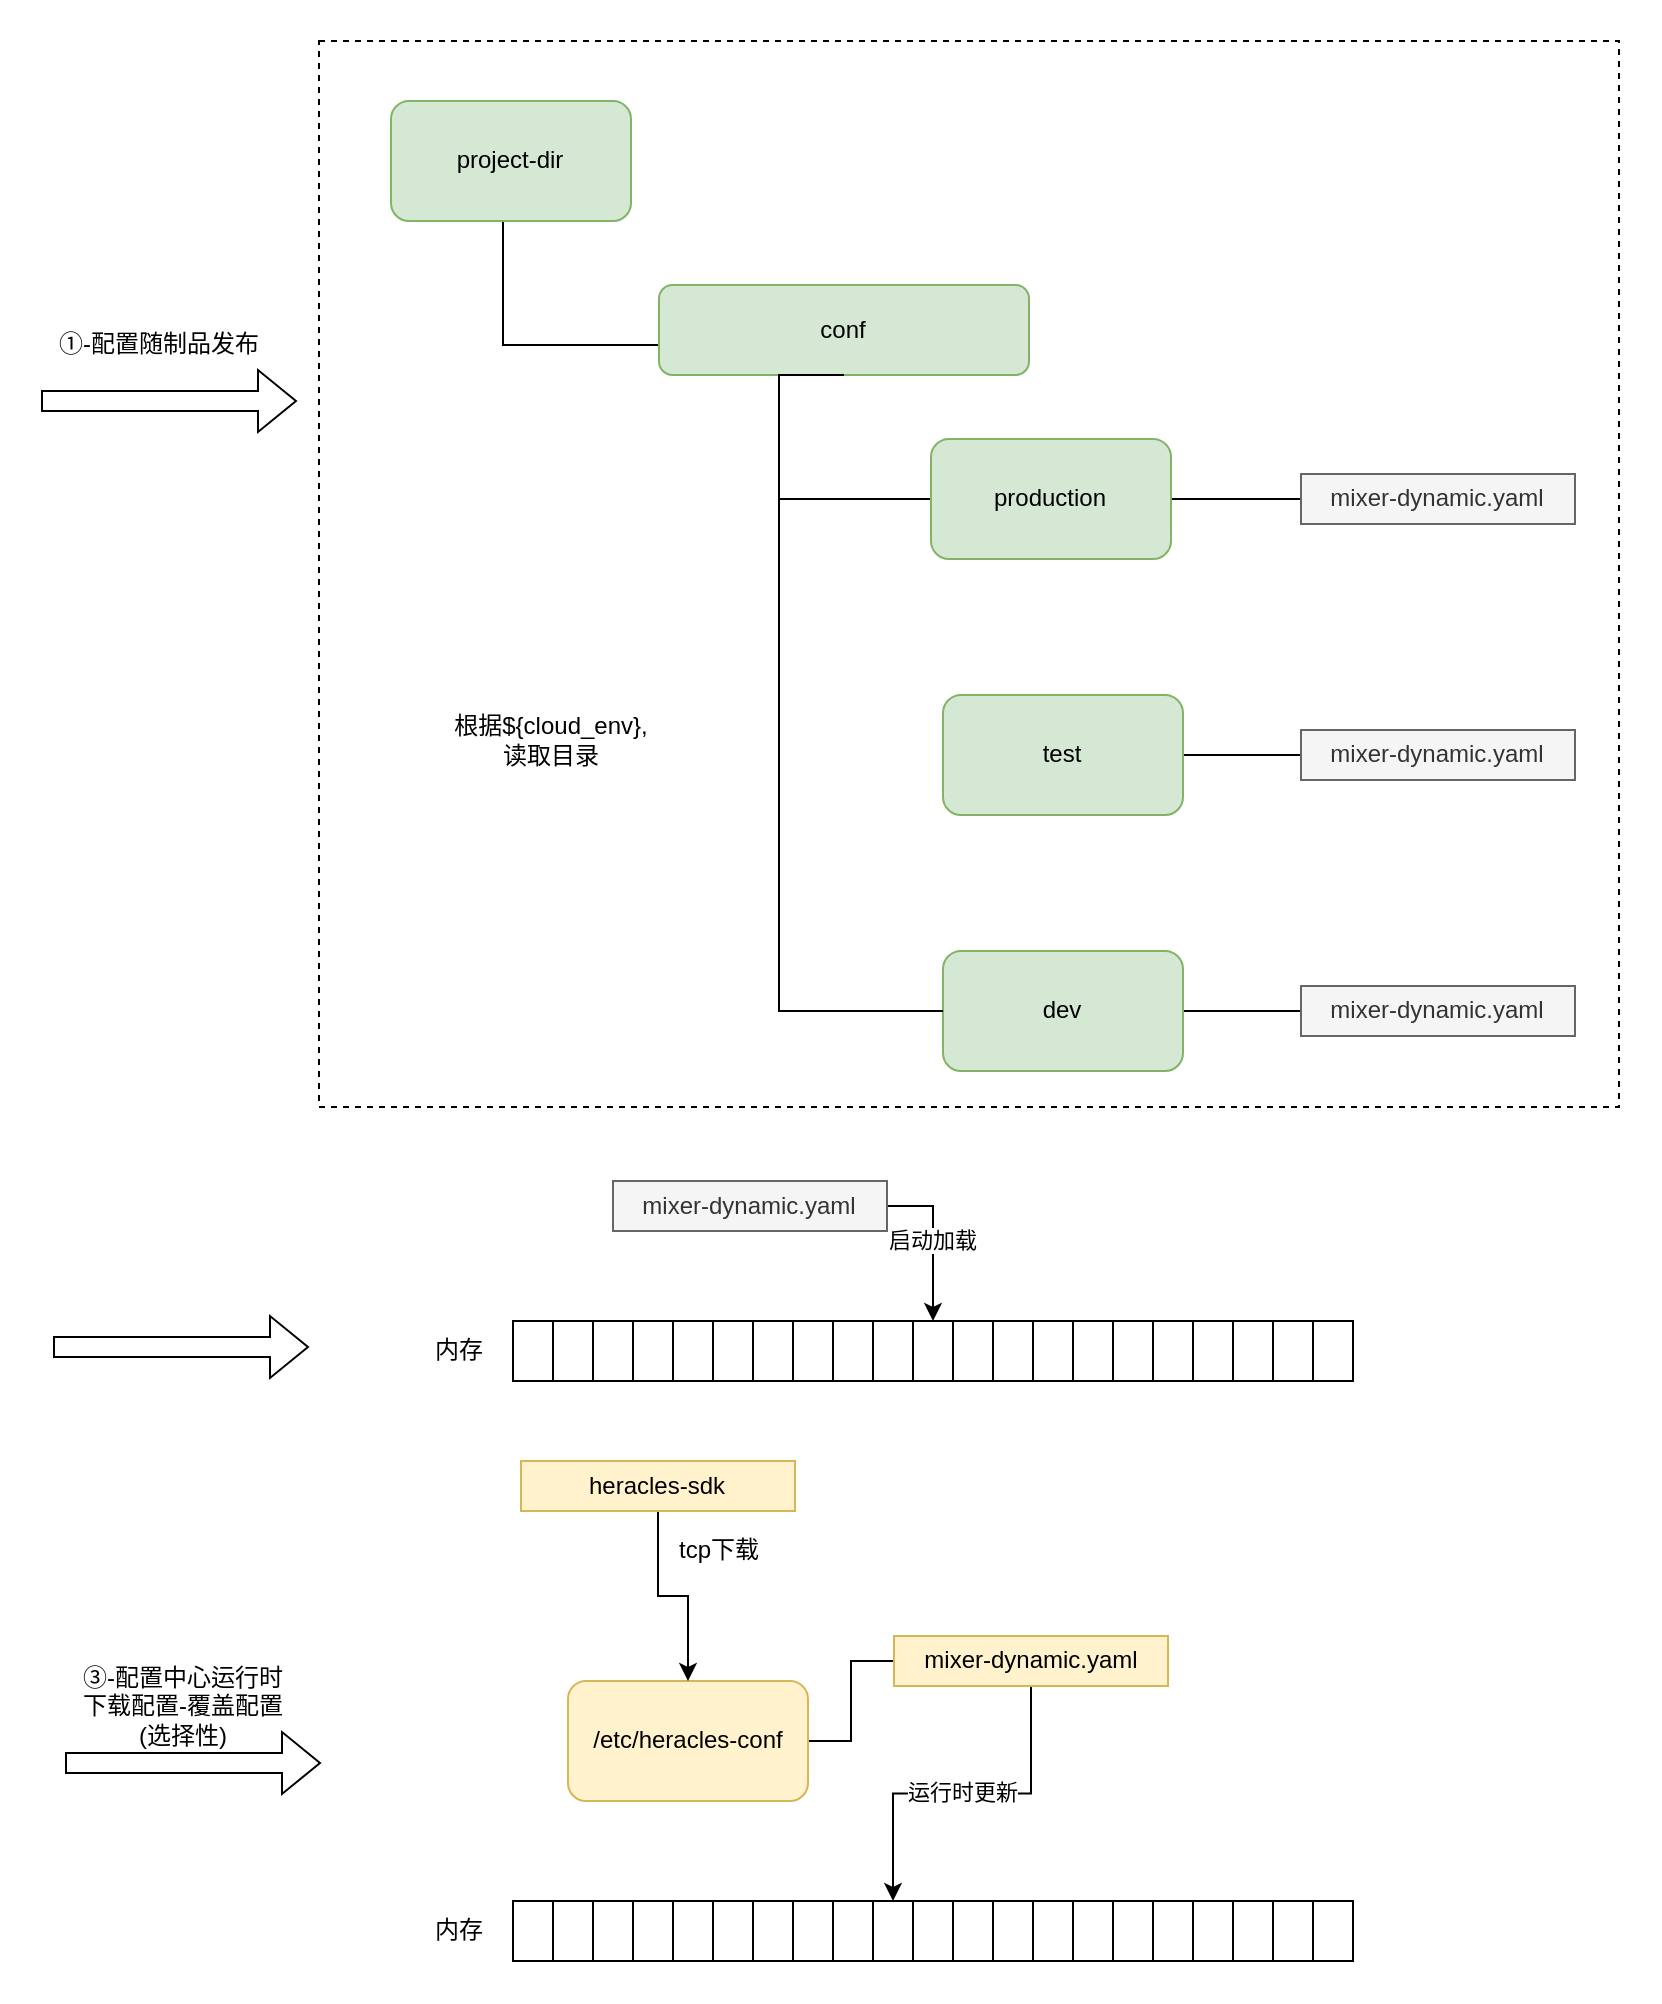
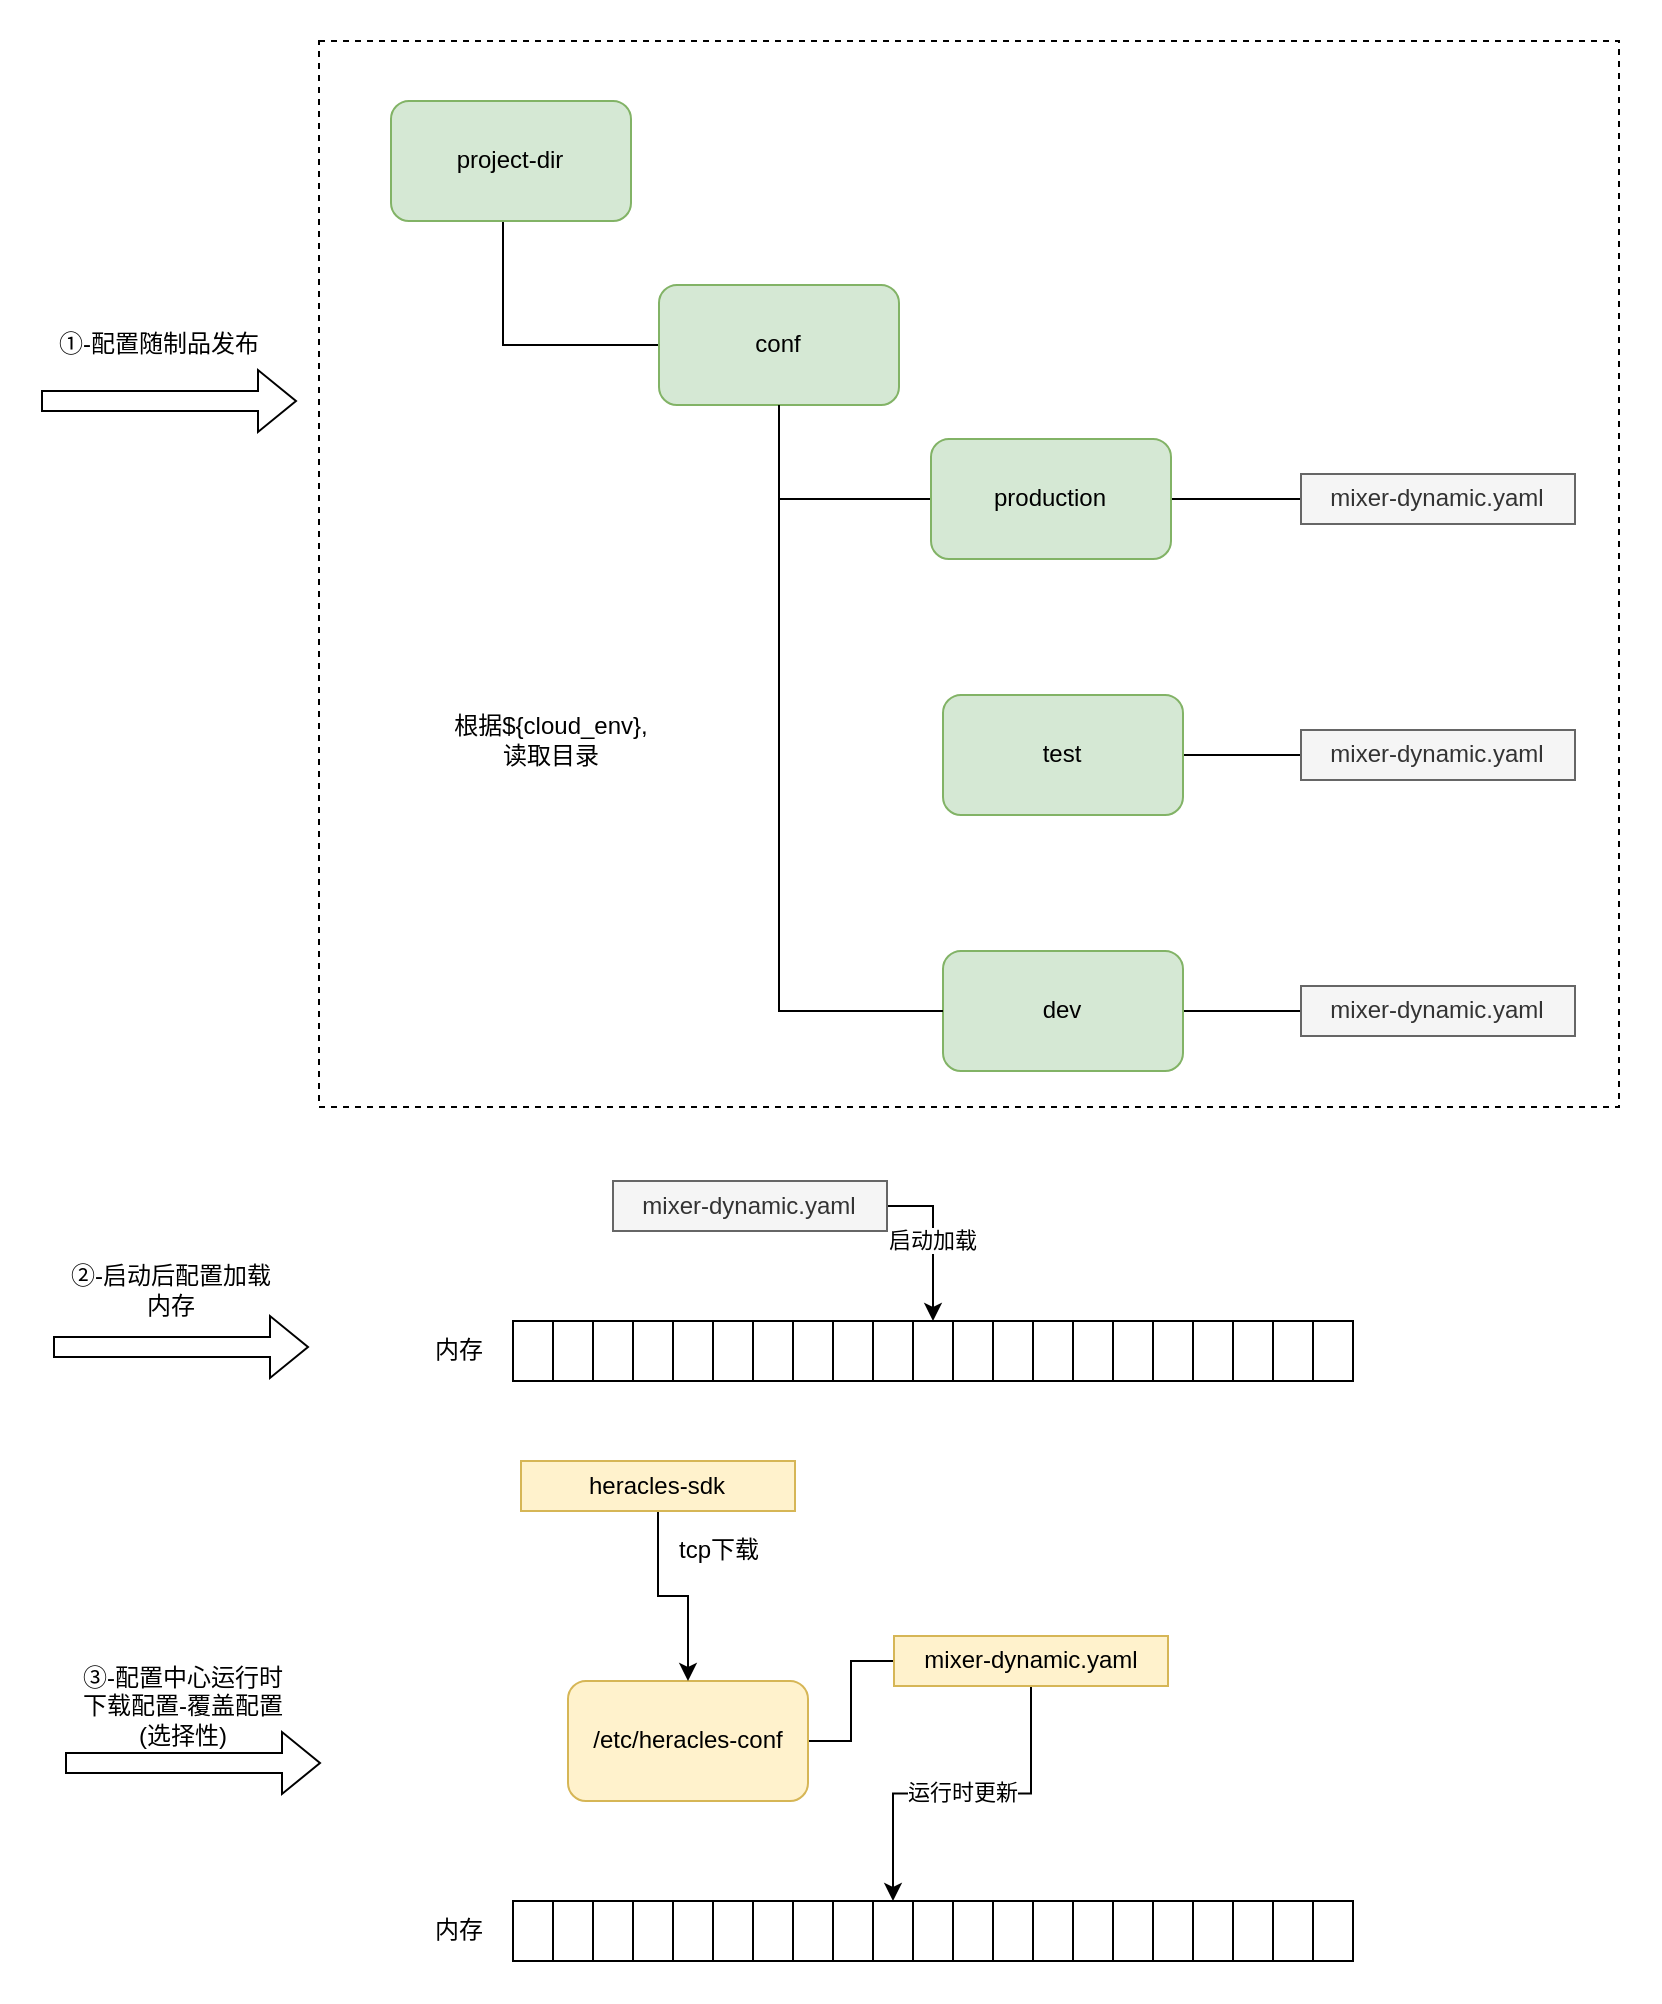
node "conf": size 370x90 -> 240x120
node "②-启动后配置加载内存": added
